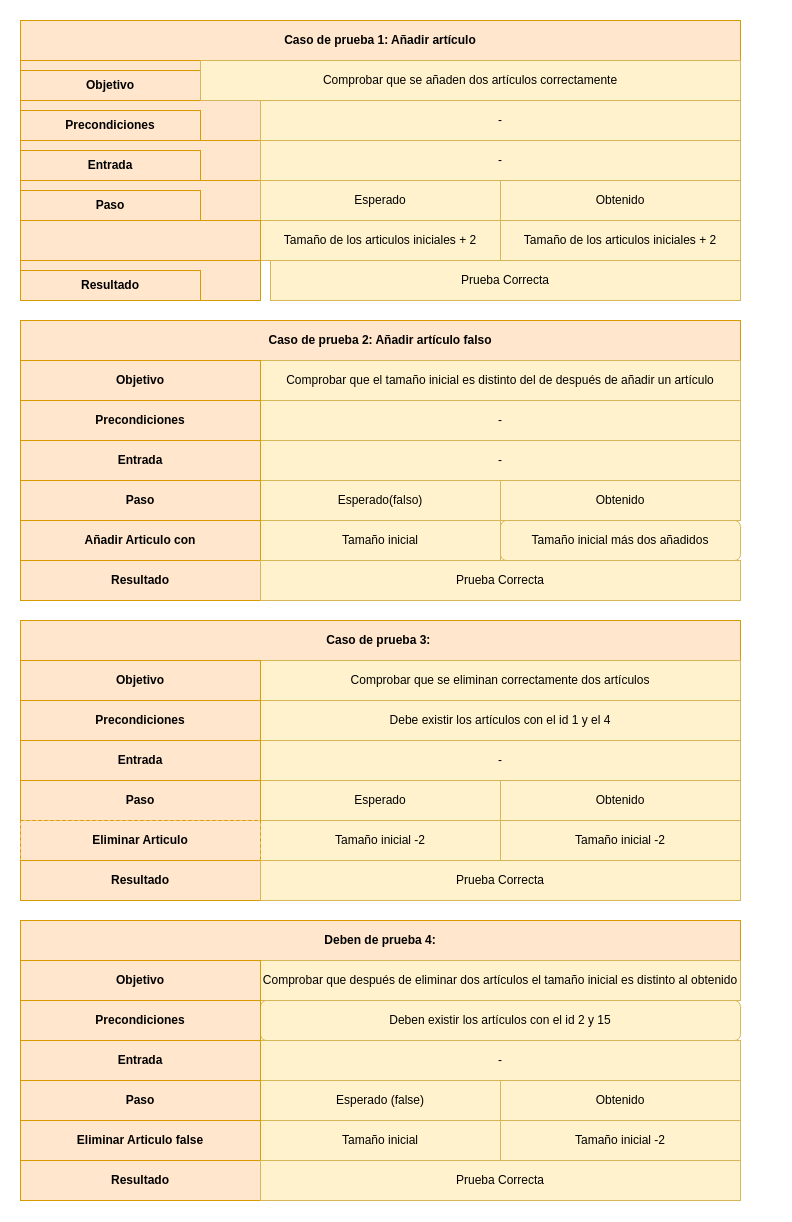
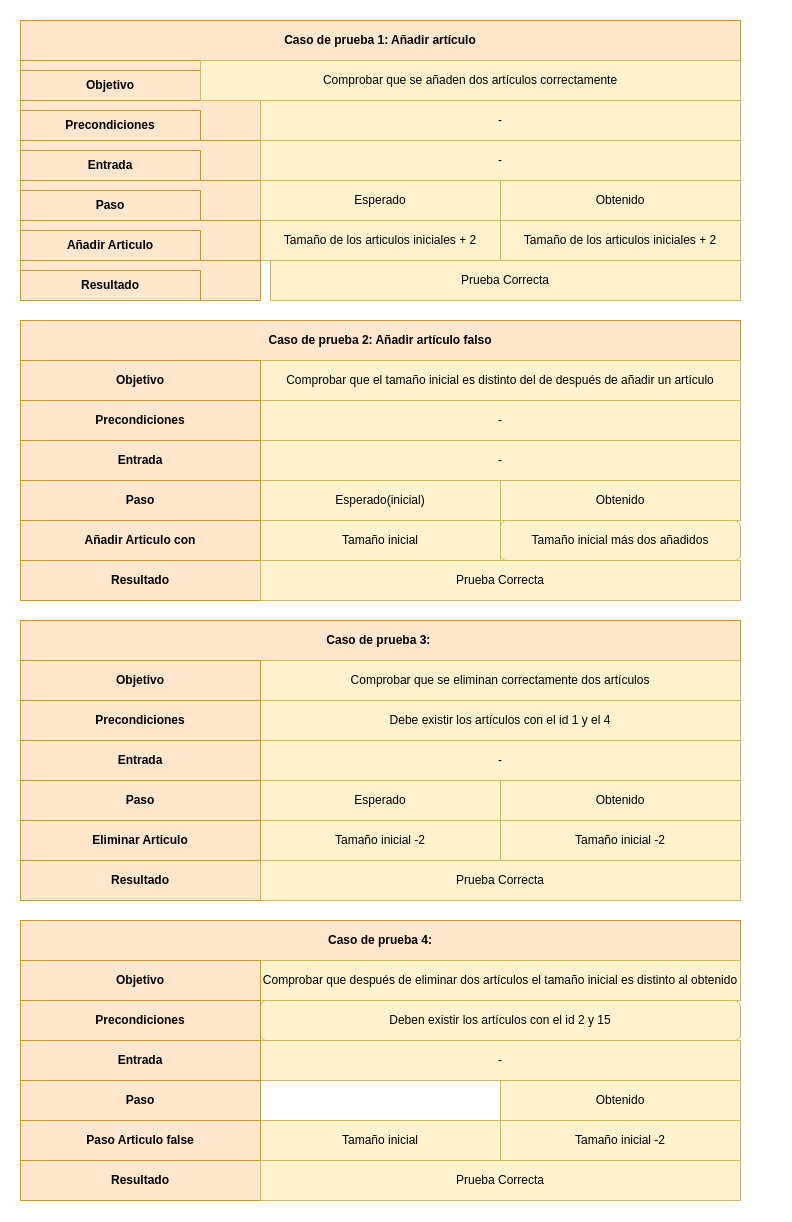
node "Añadir Articulo": added
node "Esperado(falso)": label "Esperado(falso)" -> "Esperado(inicial)"
node "Eliminar Articulo": style dashed -> solid
node "Deben de prueba 4:": label "Deben de prueba 4:" -> "Caso de prueba 4:"
node "Esperado (false)": removed
node "Eliminar Articulo false": label "Eliminar Articulo false" -> "Paso Articulo false"
